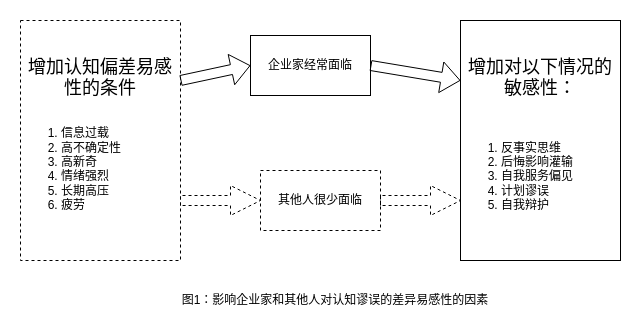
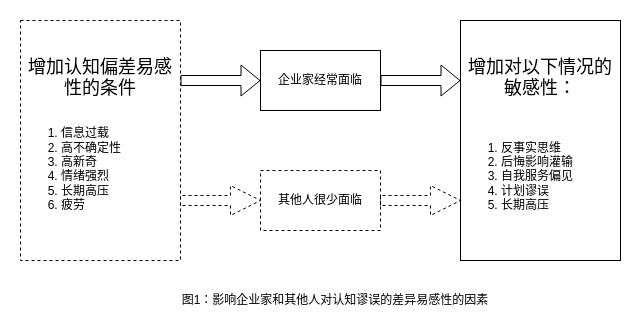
node "企业家经常面临": moved (311, 66) -> (321, 81)
node "增加对以下情况的敏感性： 反事实思维 后悔影响灌输 自我服务偏见 计划谬误 自我辩护": label "增加对以下情况的敏感性： 反事实思维 后悔影响灌输 自我服务偏见 计划谬误 自我辩护" -> "增加对以下情况的敏感性： 反事实思维 后悔影响灌输 自我服务偏见 计划谬误 长期高压"
